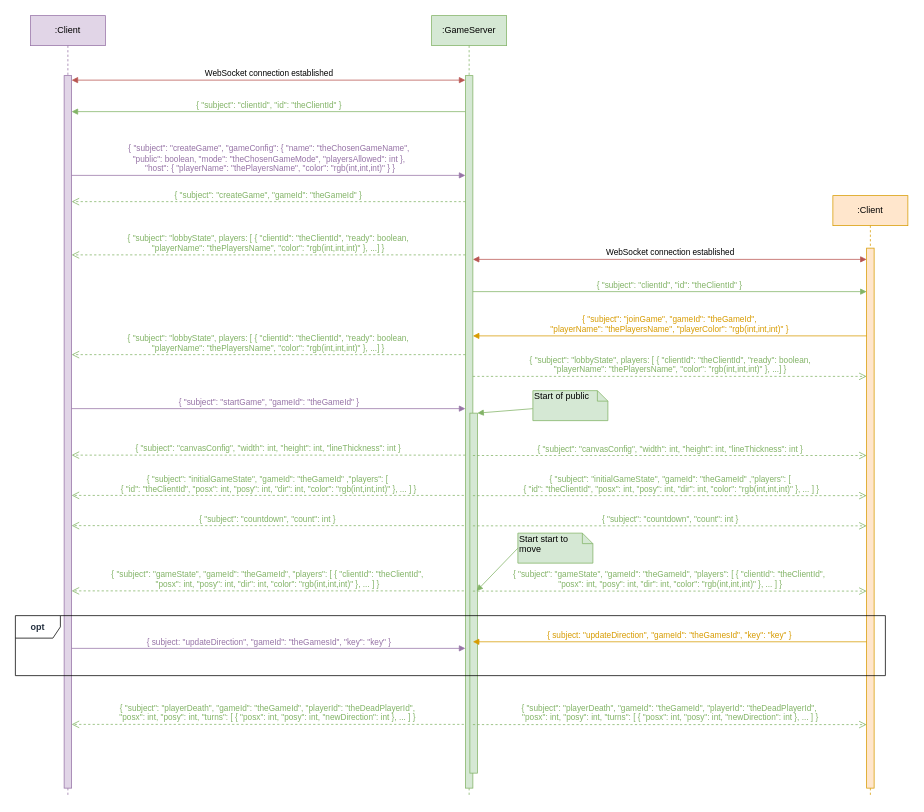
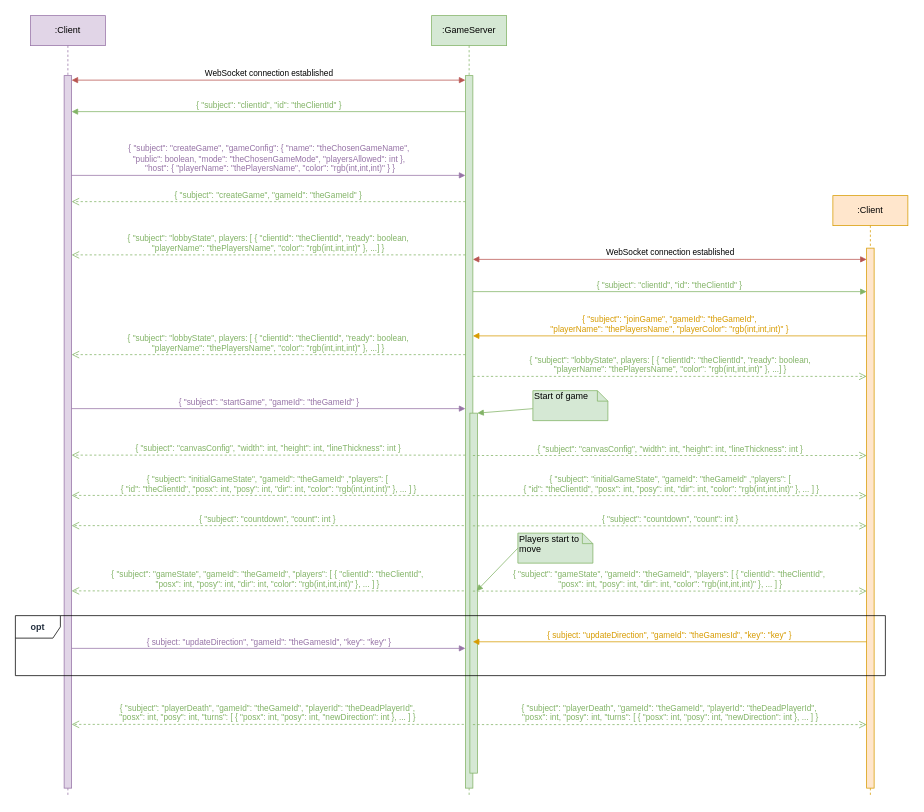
node "Start of public": label "Start of public" -> "Start of game"
node "Start start to move": label "Start start to move" -> "Players start to move"
